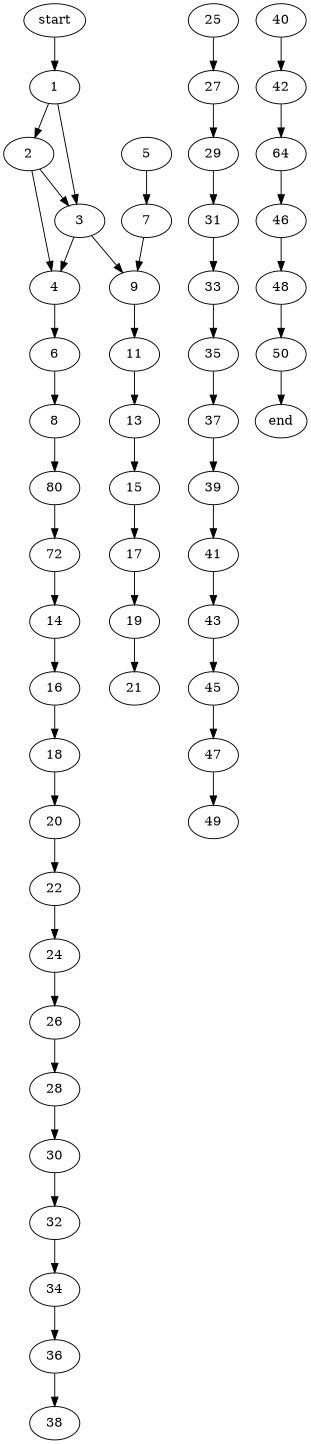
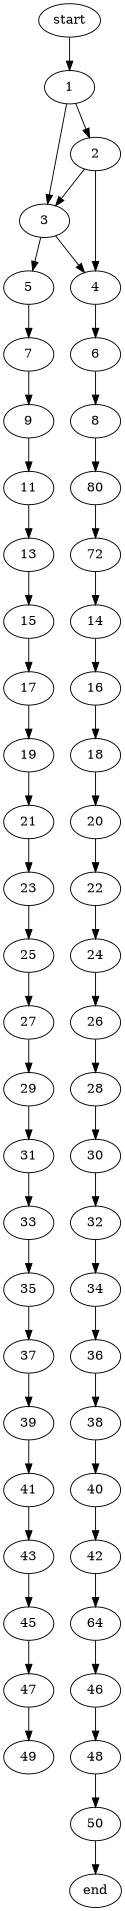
edge "3" -> "9": now "3" -> "5"
node "23": added
edge "38" -> "40": added
